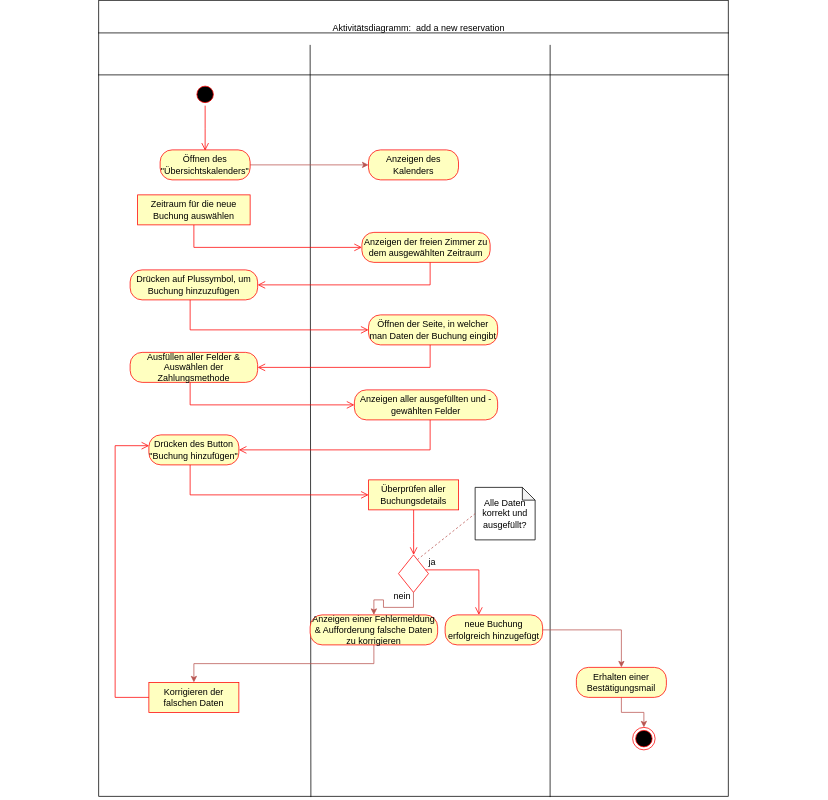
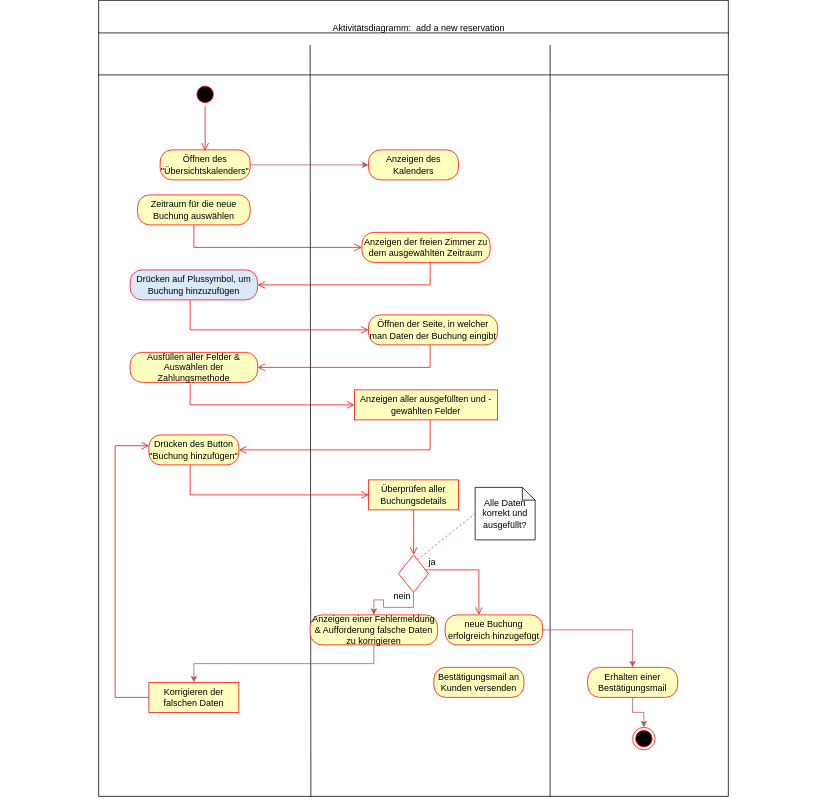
node "Zeitraum für die neue Buchung auswählen": shape rectangle -> rounded rectangle
node "Drücken auf Plussymbol, um Buchung hinzuzufügen": fillcolor #ffffc0 -> #dae8fc
node "Anzeigen aller ausgefüllten und -gewählten Felder": shape rounded rectangle -> rectangle
node "Bestätigungsmail an Kunden versenden": added
node "Erhalten einer Bestätigungsmail": moved (621, 682) -> (633, 682)
